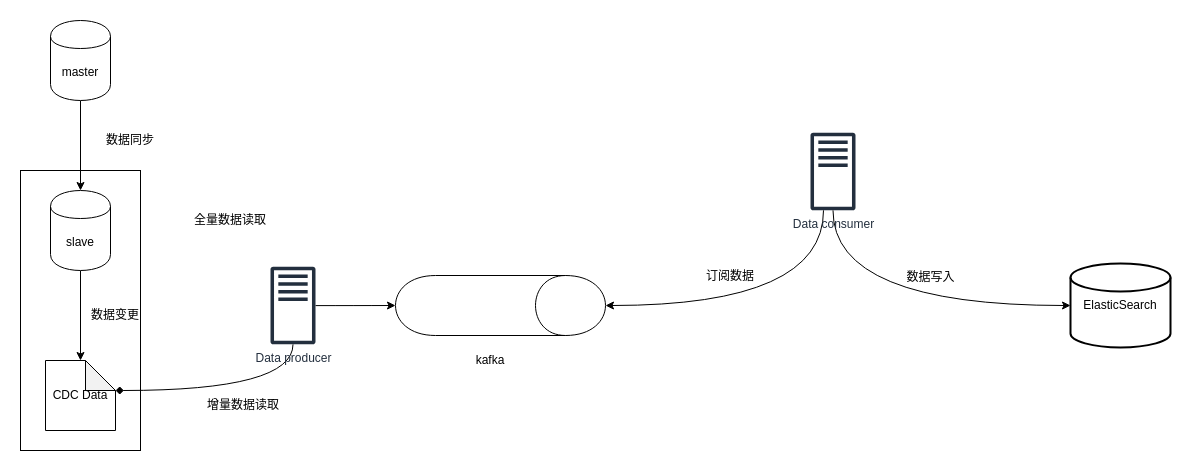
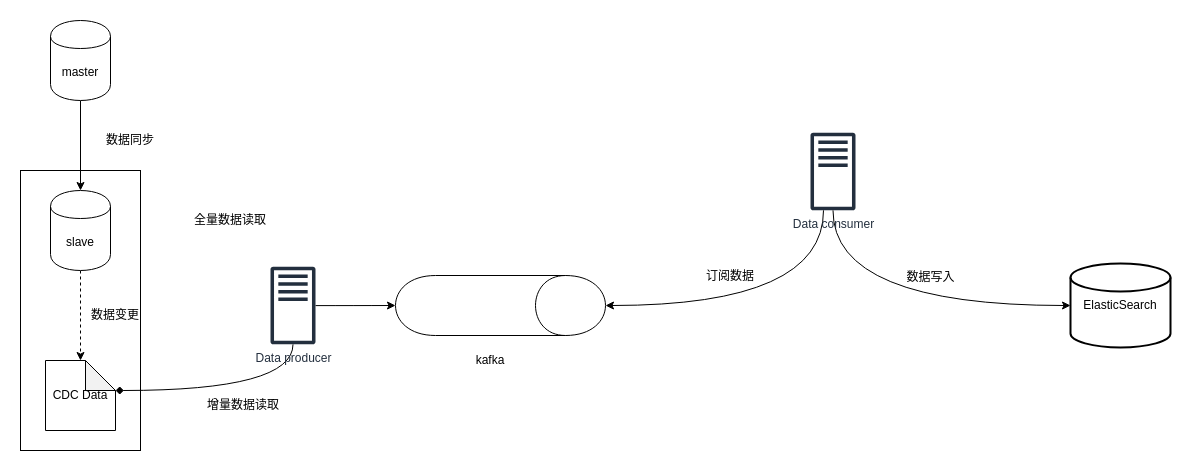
edge "slave" -> "CDC Data": style solid -> dashed
